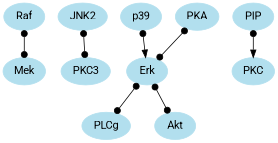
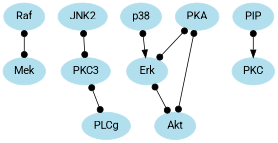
node "p39": label "p39" -> "p38"
edge "PKA" -- "Akt": added
edge "Erk" -- "PLCg": now "PKC3" -- "PLCg"
